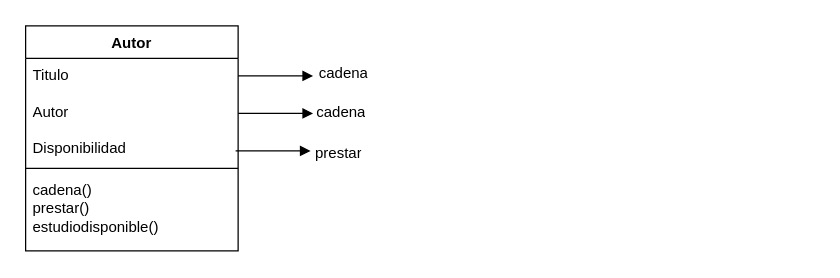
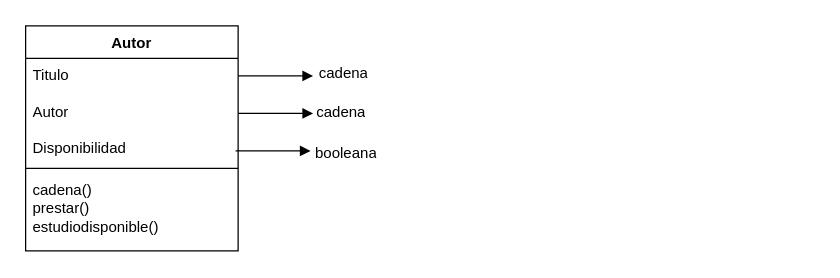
node "prestar": label "prestar" -> "booleana"
